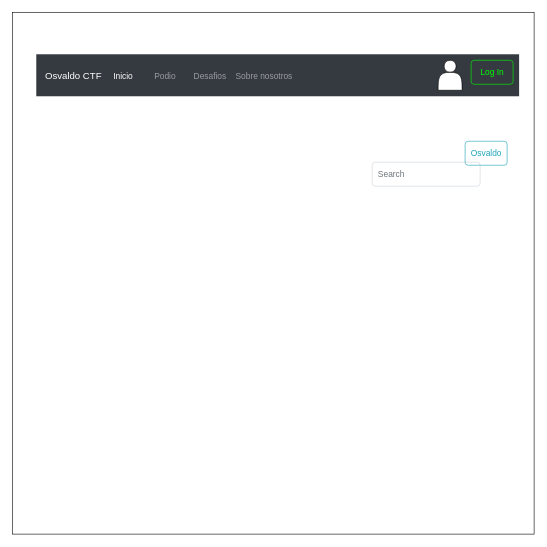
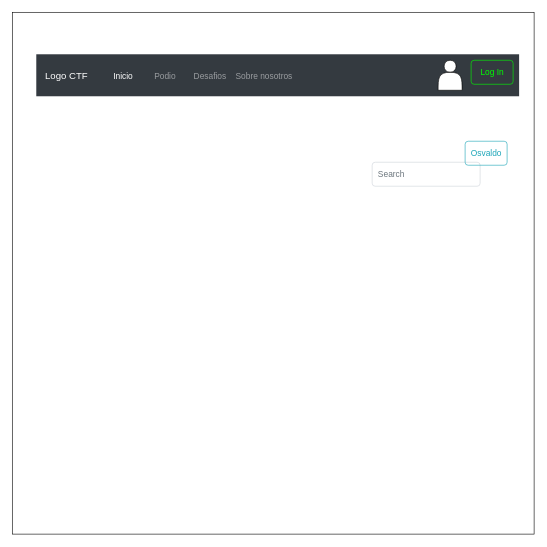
node "Osvaldo CTF": label "Osvaldo CTF" -> "Logo CTF"
